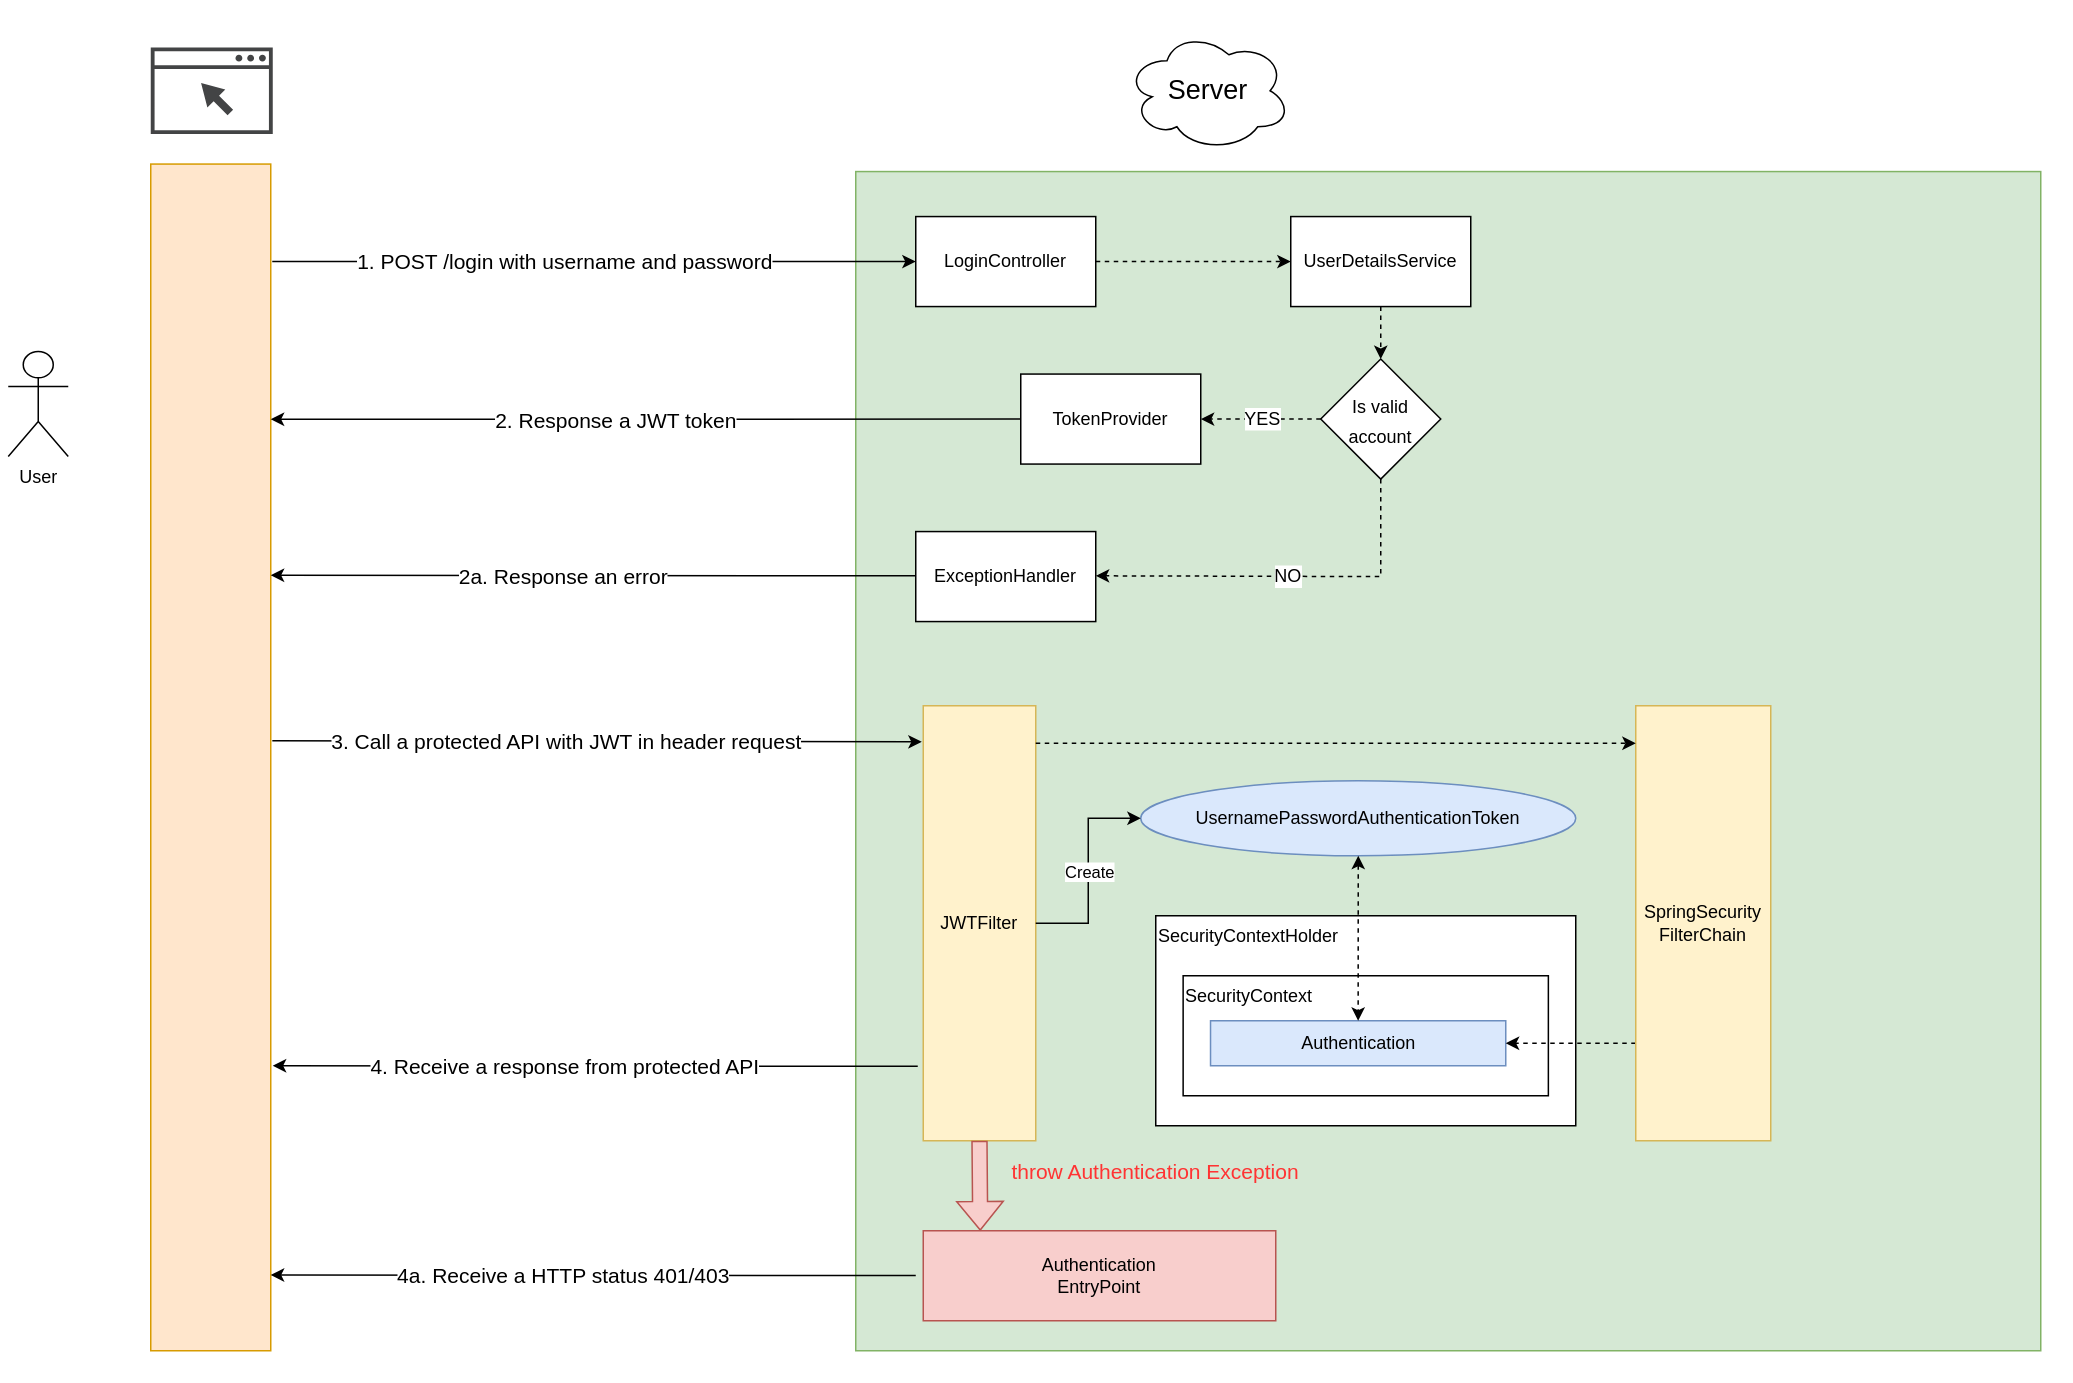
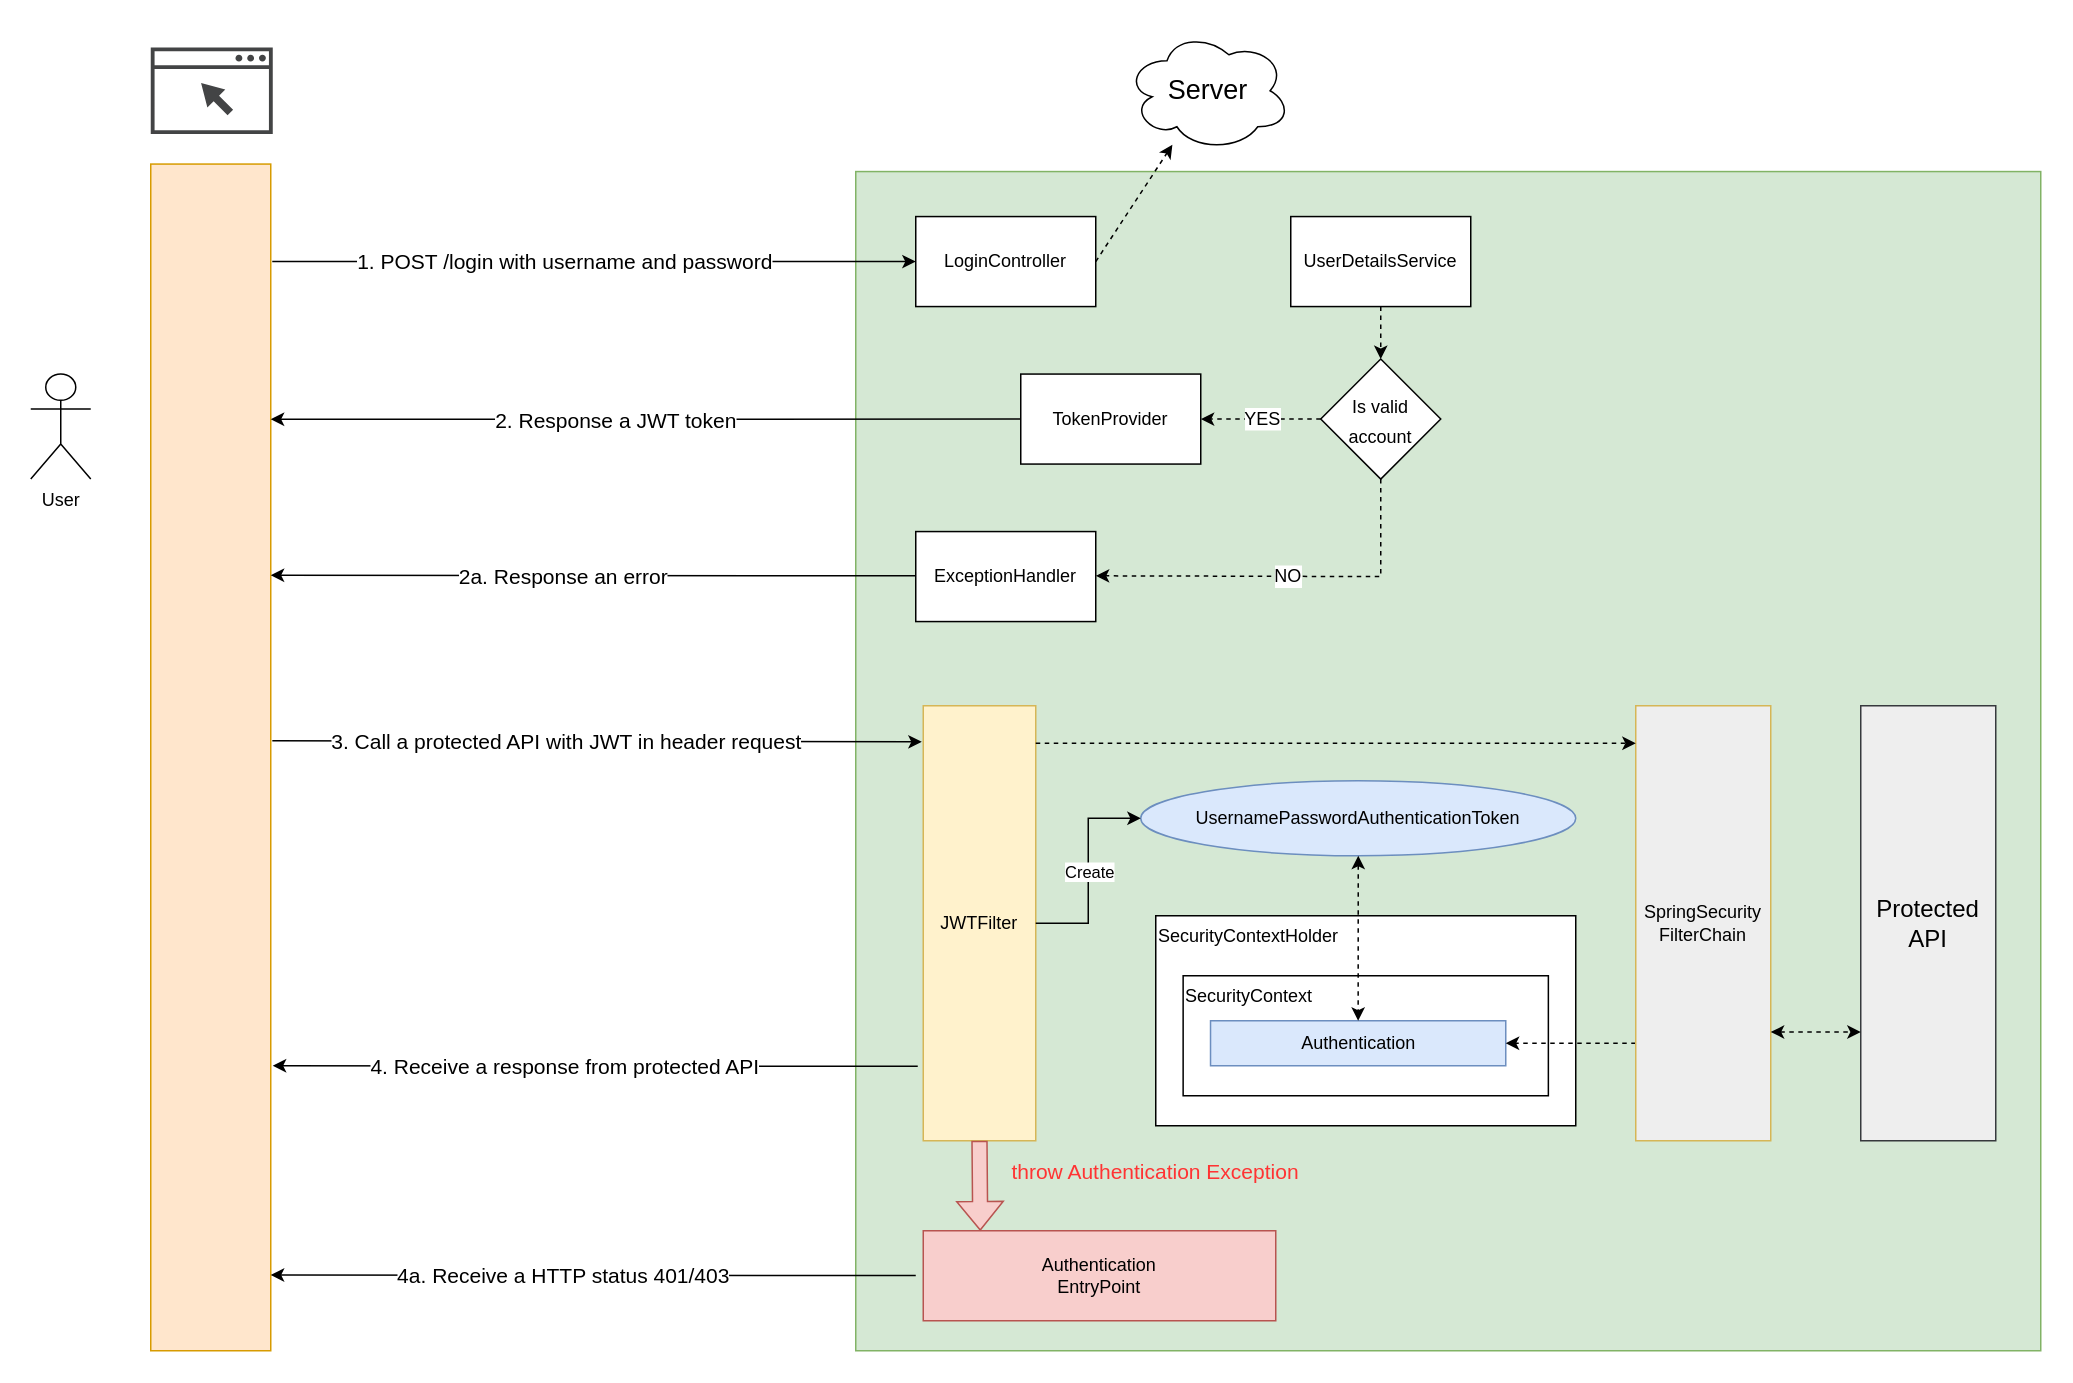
edge "LoginController" -> "UserDetailsService": now "LoginController" -> "Server"
node "User": moved (38, 404) -> (61, 427)
node "SpringSecurity FilterChain": fillcolor #fff2cc -> #eeeeee
node "ProtectedAPI": added
edge "SpringSecurity FilterChain" -- "ProtectedAPI": added
